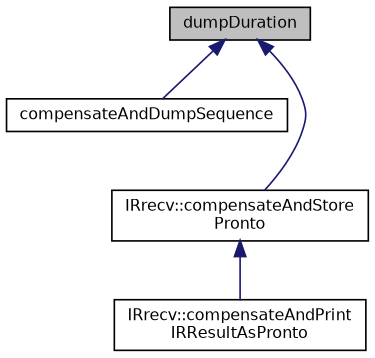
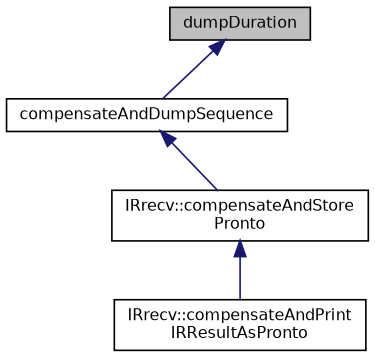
edge "IRrecv::compensateAndStore Pronto" -> "dumpDuration": now "IRrecv::compensateAndStore Pronto" -> "compensateAndDumpSequence"
